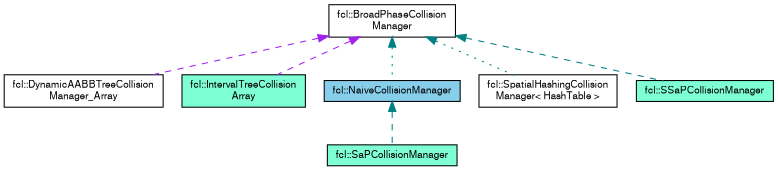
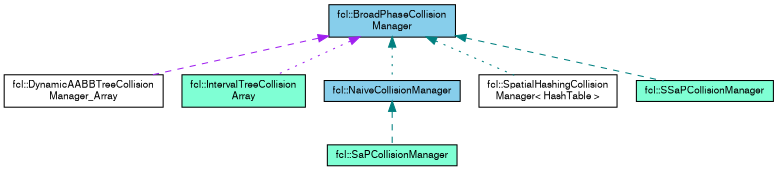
node "fcl::BroadPhaseCollision Manager": fillcolor white -> skyblue
edge "fcl::IntervalTreeCollision Array" -> "fcl::BroadPhaseCollision Manager": style dashed -> dotted
